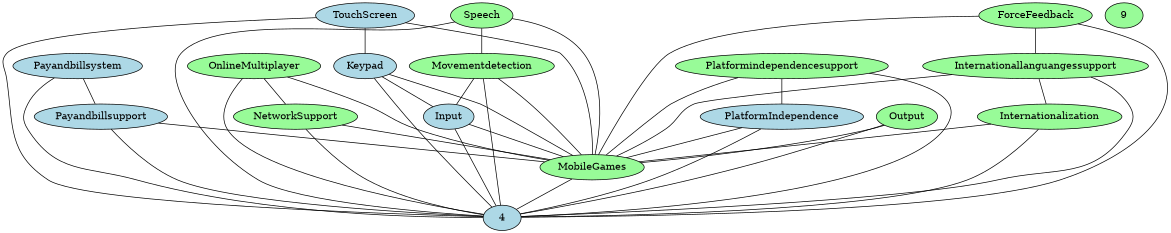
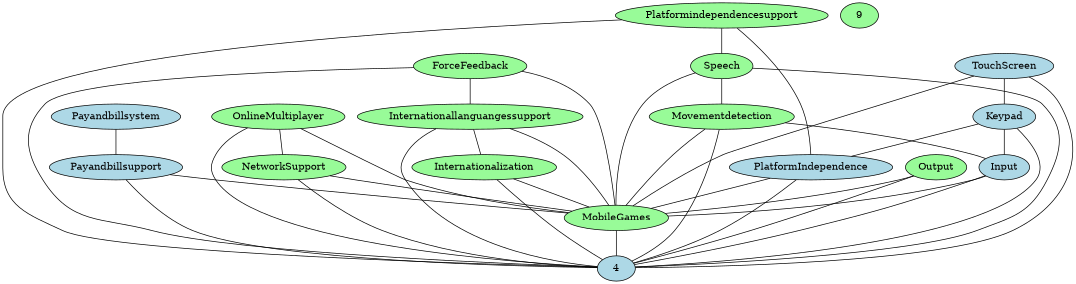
edge "Keypad" -- "MobileGames": now "Keypad" -- "PlatformIndependence"
edge "Platformindependencesupport" -- "MobileGames": now "Platformindependencesupport" -- "Speech"
edge "Payandbillsystem" -- "4": removed
